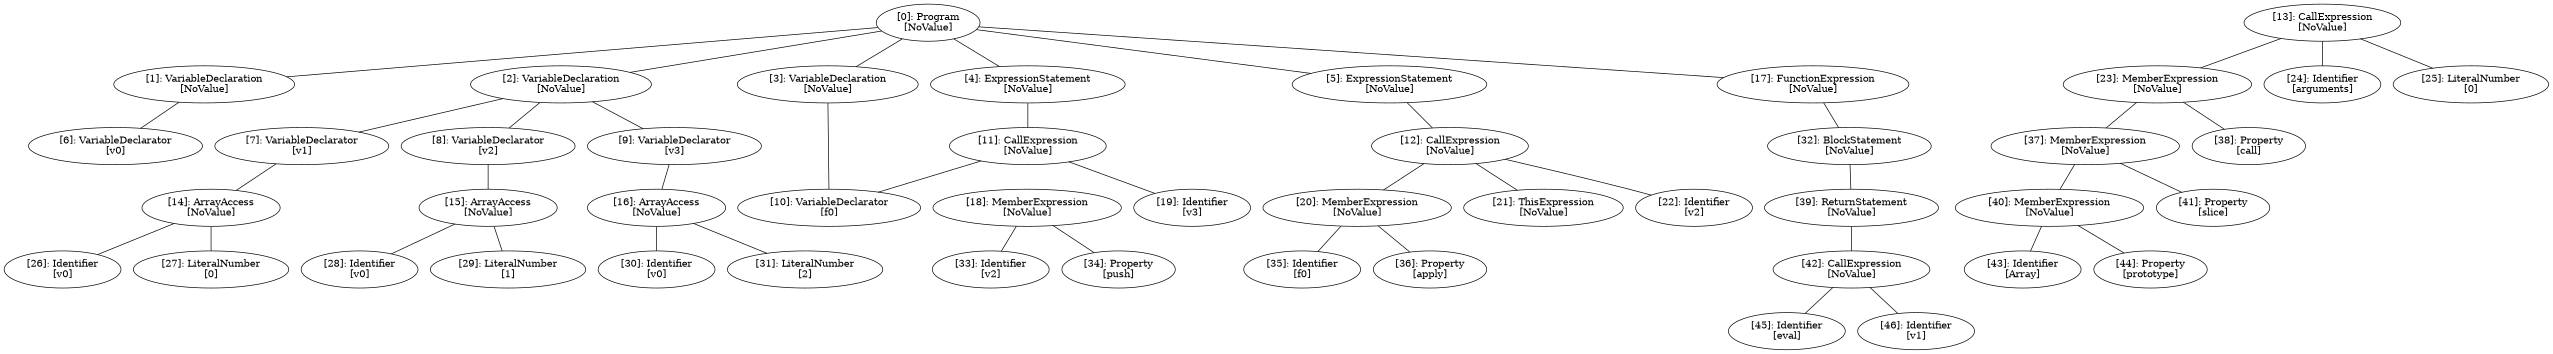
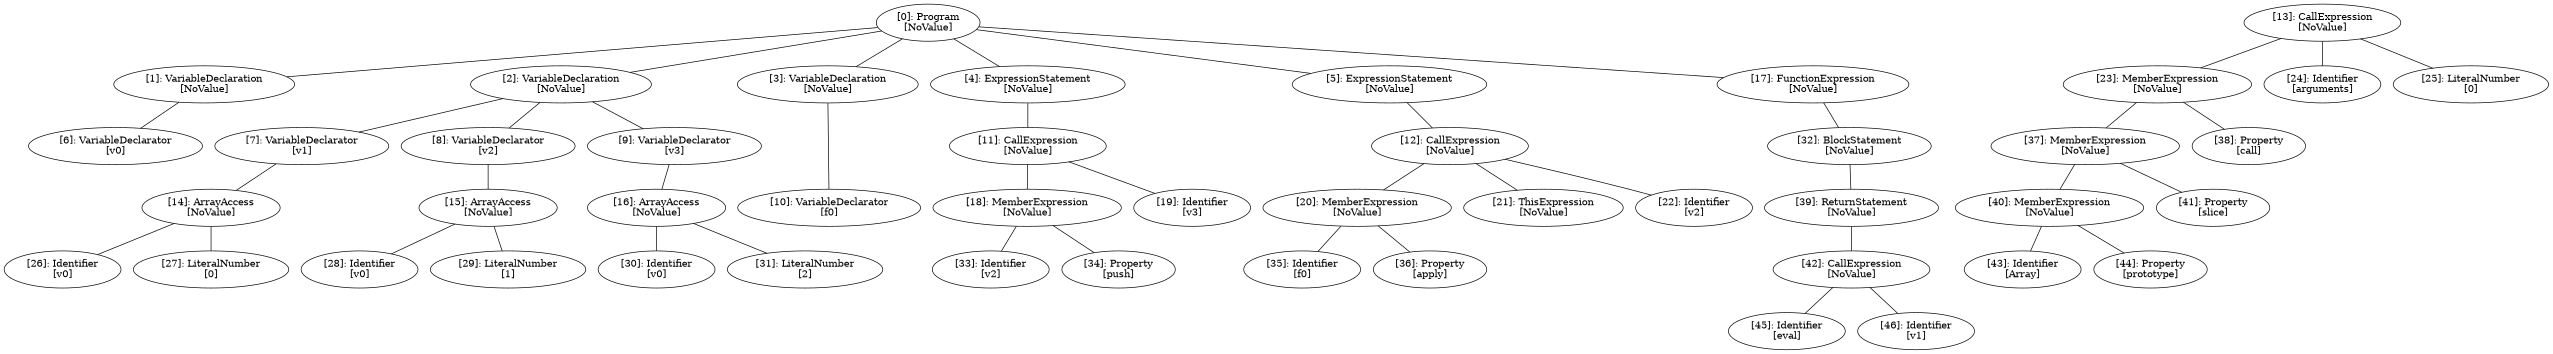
edge "[11]: CallExpression [NoValue]" -- "[10]: VariableDeclarator [f0]": now "[11]: CallExpression [NoValue]" -- "[18]: MemberExpression [NoValue]"
